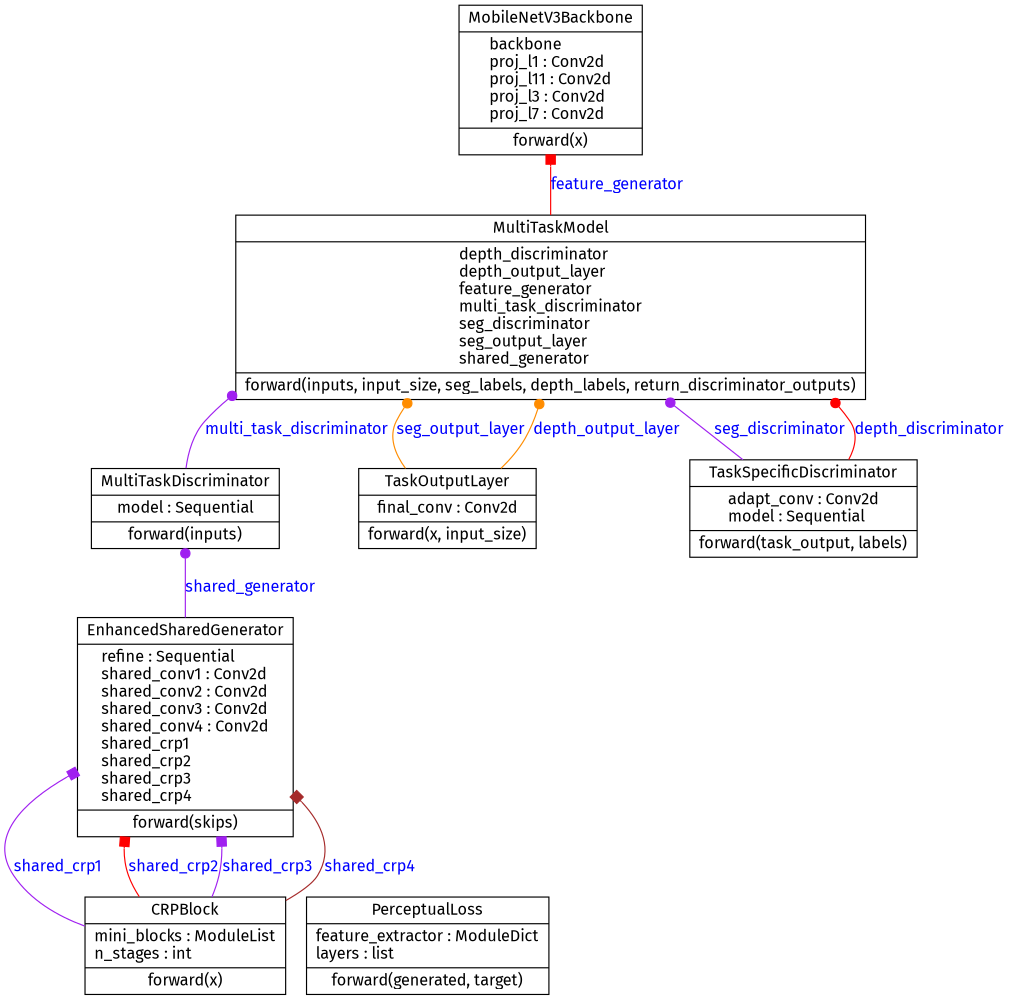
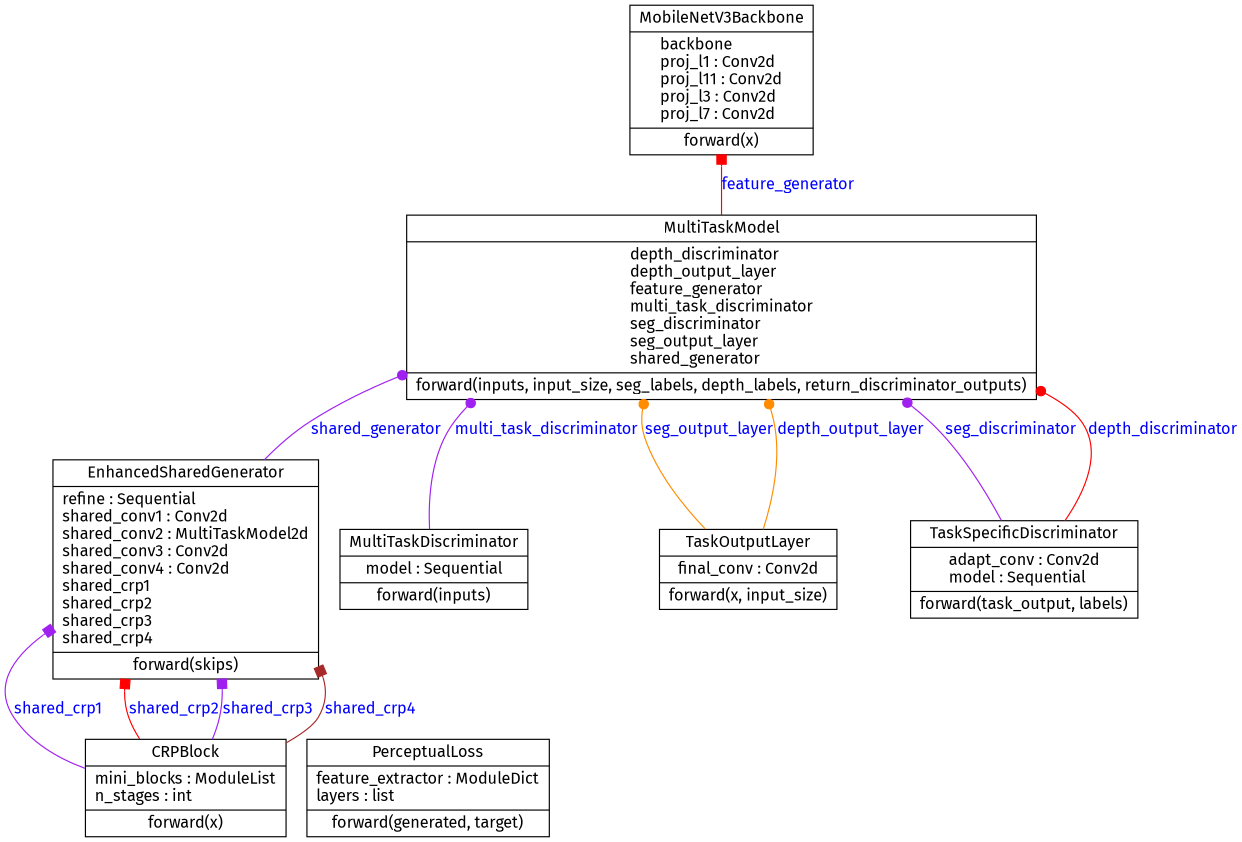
edge "EnhancedSharedGenerator" -> "MultiTaskDiscriminator": now "EnhancedSharedGenerator" -> "MultiTaskModel"
node "EnhancedSharedGenerator": text "shared_conv2 : Conv2d" -> "shared_conv2 : MultiTaskModel2d"
